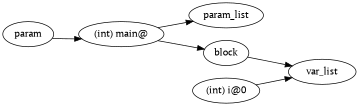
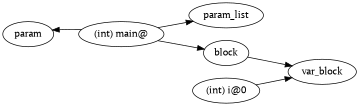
edge "param" -> "(int) main@": reversed
node "var_list": label "var_list" -> "var_block"
